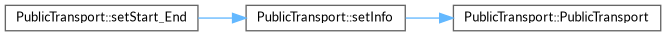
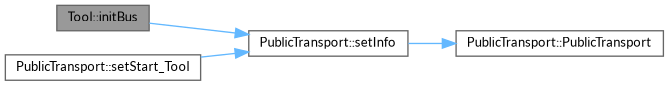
node "PublicTransport::setStart_End": label "PublicTransport::setStart_End" -> "PublicTransport::setStart_Tool"
node "Tool::initBus": added
